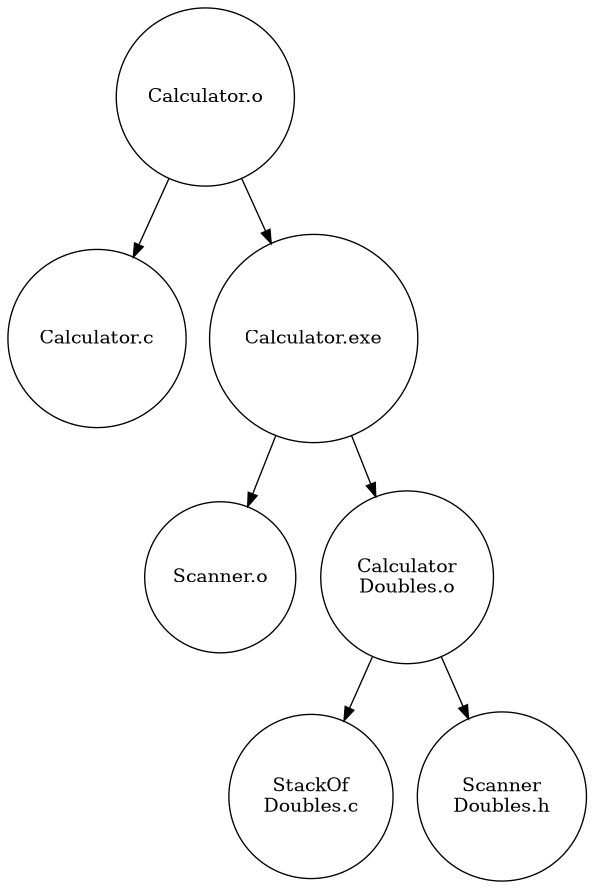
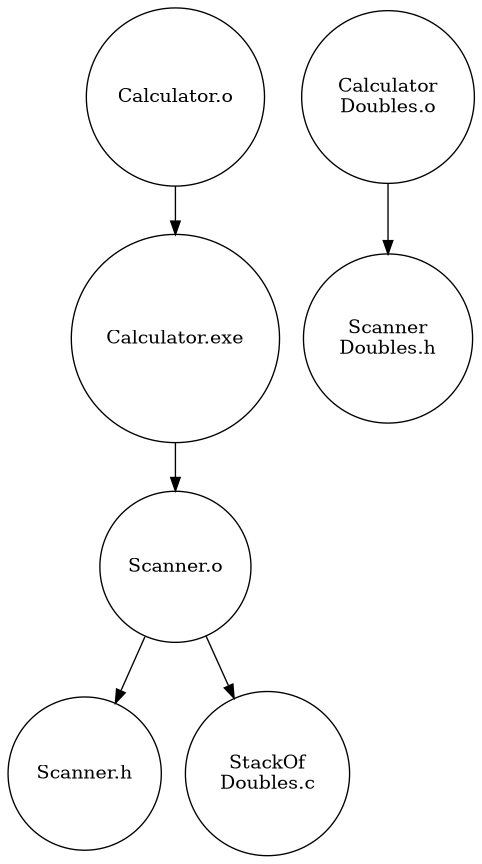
node "Calculator.c": removed
edge "Calculator.exe" -> "Calculator Doubles.o": removed
edge "Calculator Doubles.o" -> "StackOf Doubles.c": now "Scanner.o" -> "StackOf Doubles.c"
node "Scanner.h": added
